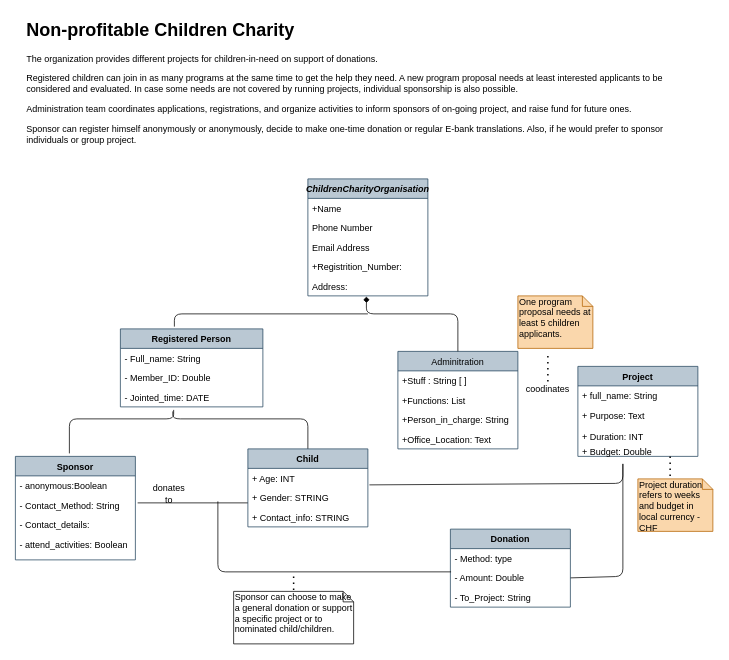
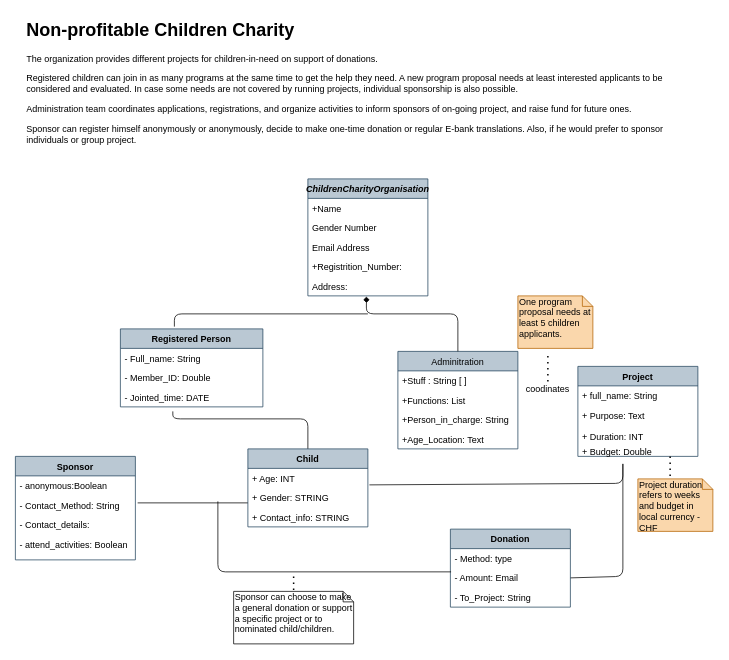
node "Phone Number": label "Phone Number" -> "Gender Number"
edge "- Jointed_time: DATE" -- "Sponsor": removed
node "+Office_Location: Text": label "+Office_Location: Text" -> "+Age_Location: Text"
node "donates to": removed
node "- Amount: Double": label "- Amount: Double" -> "- Amount: Email"
